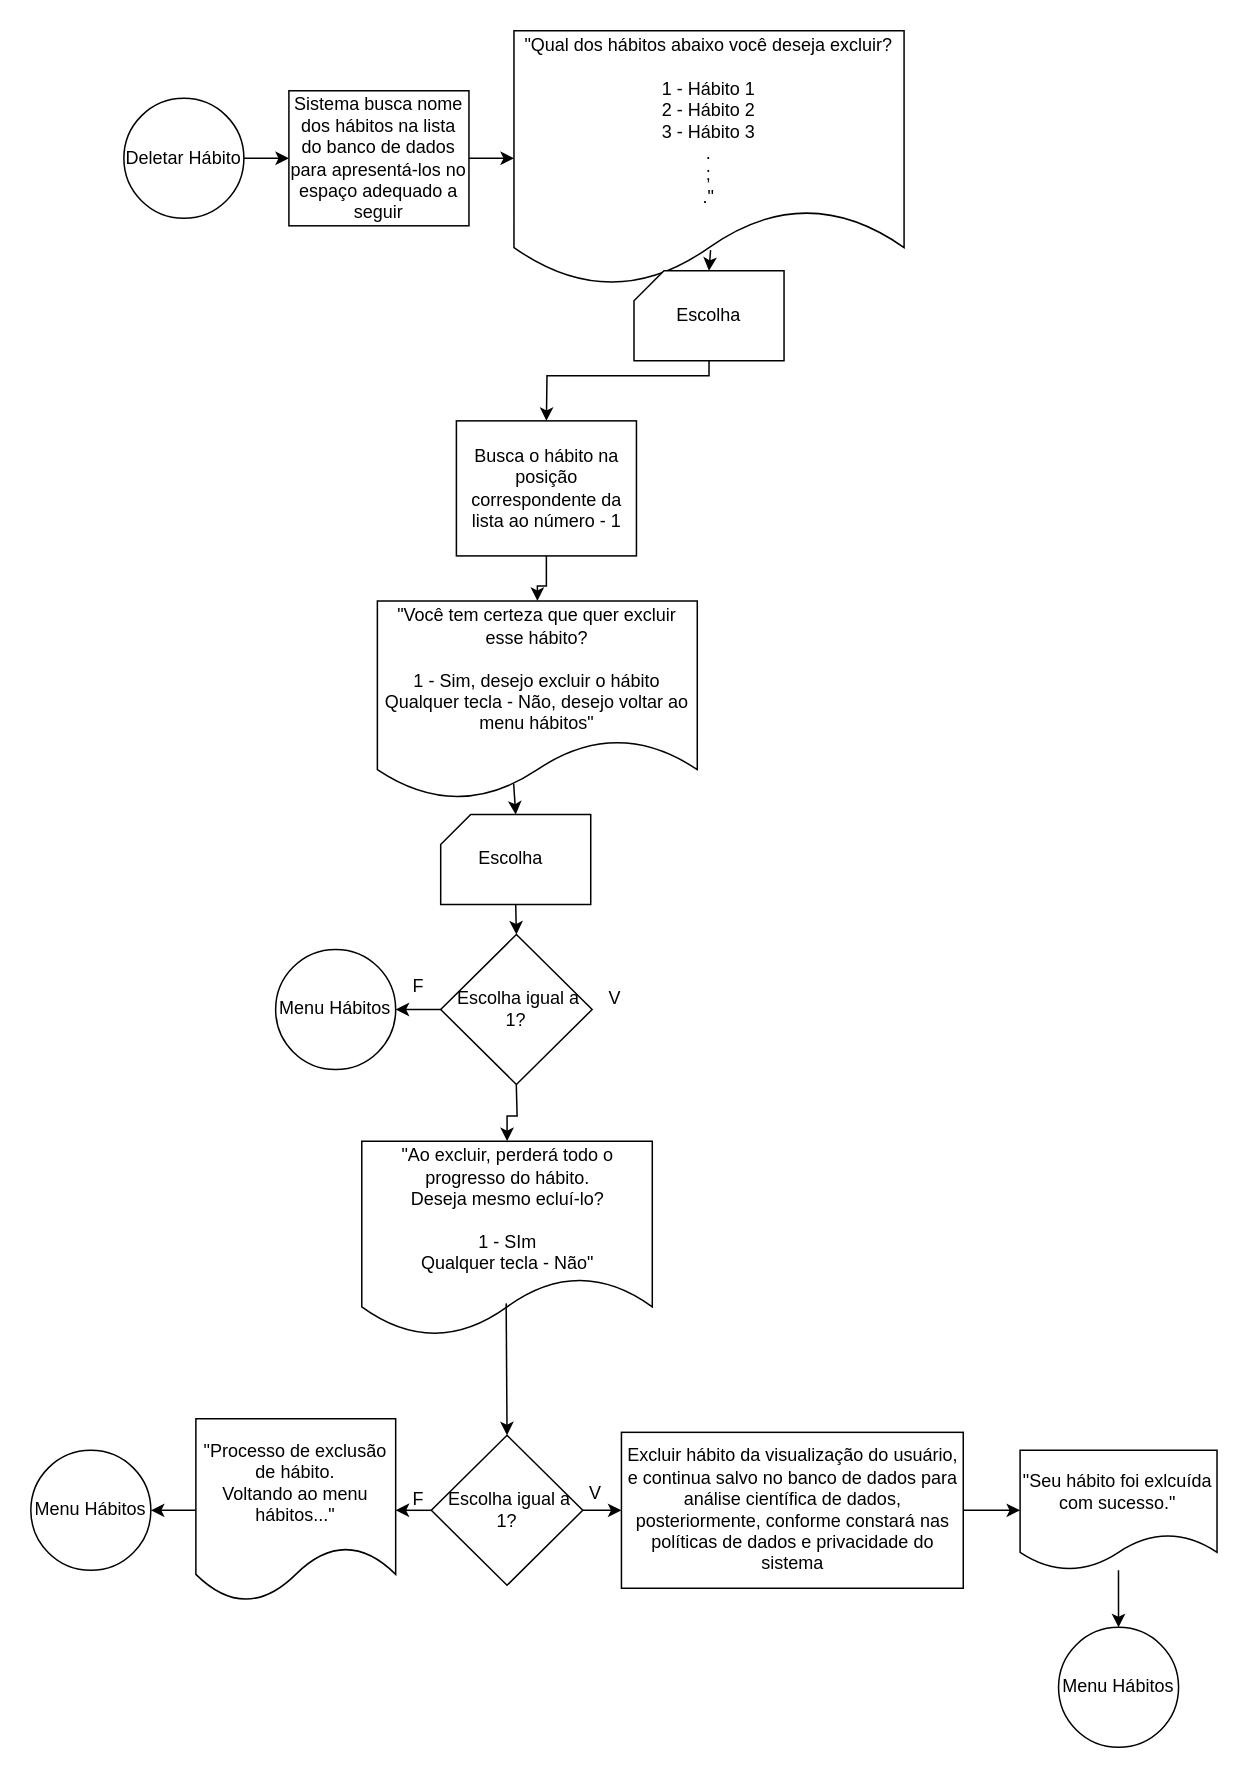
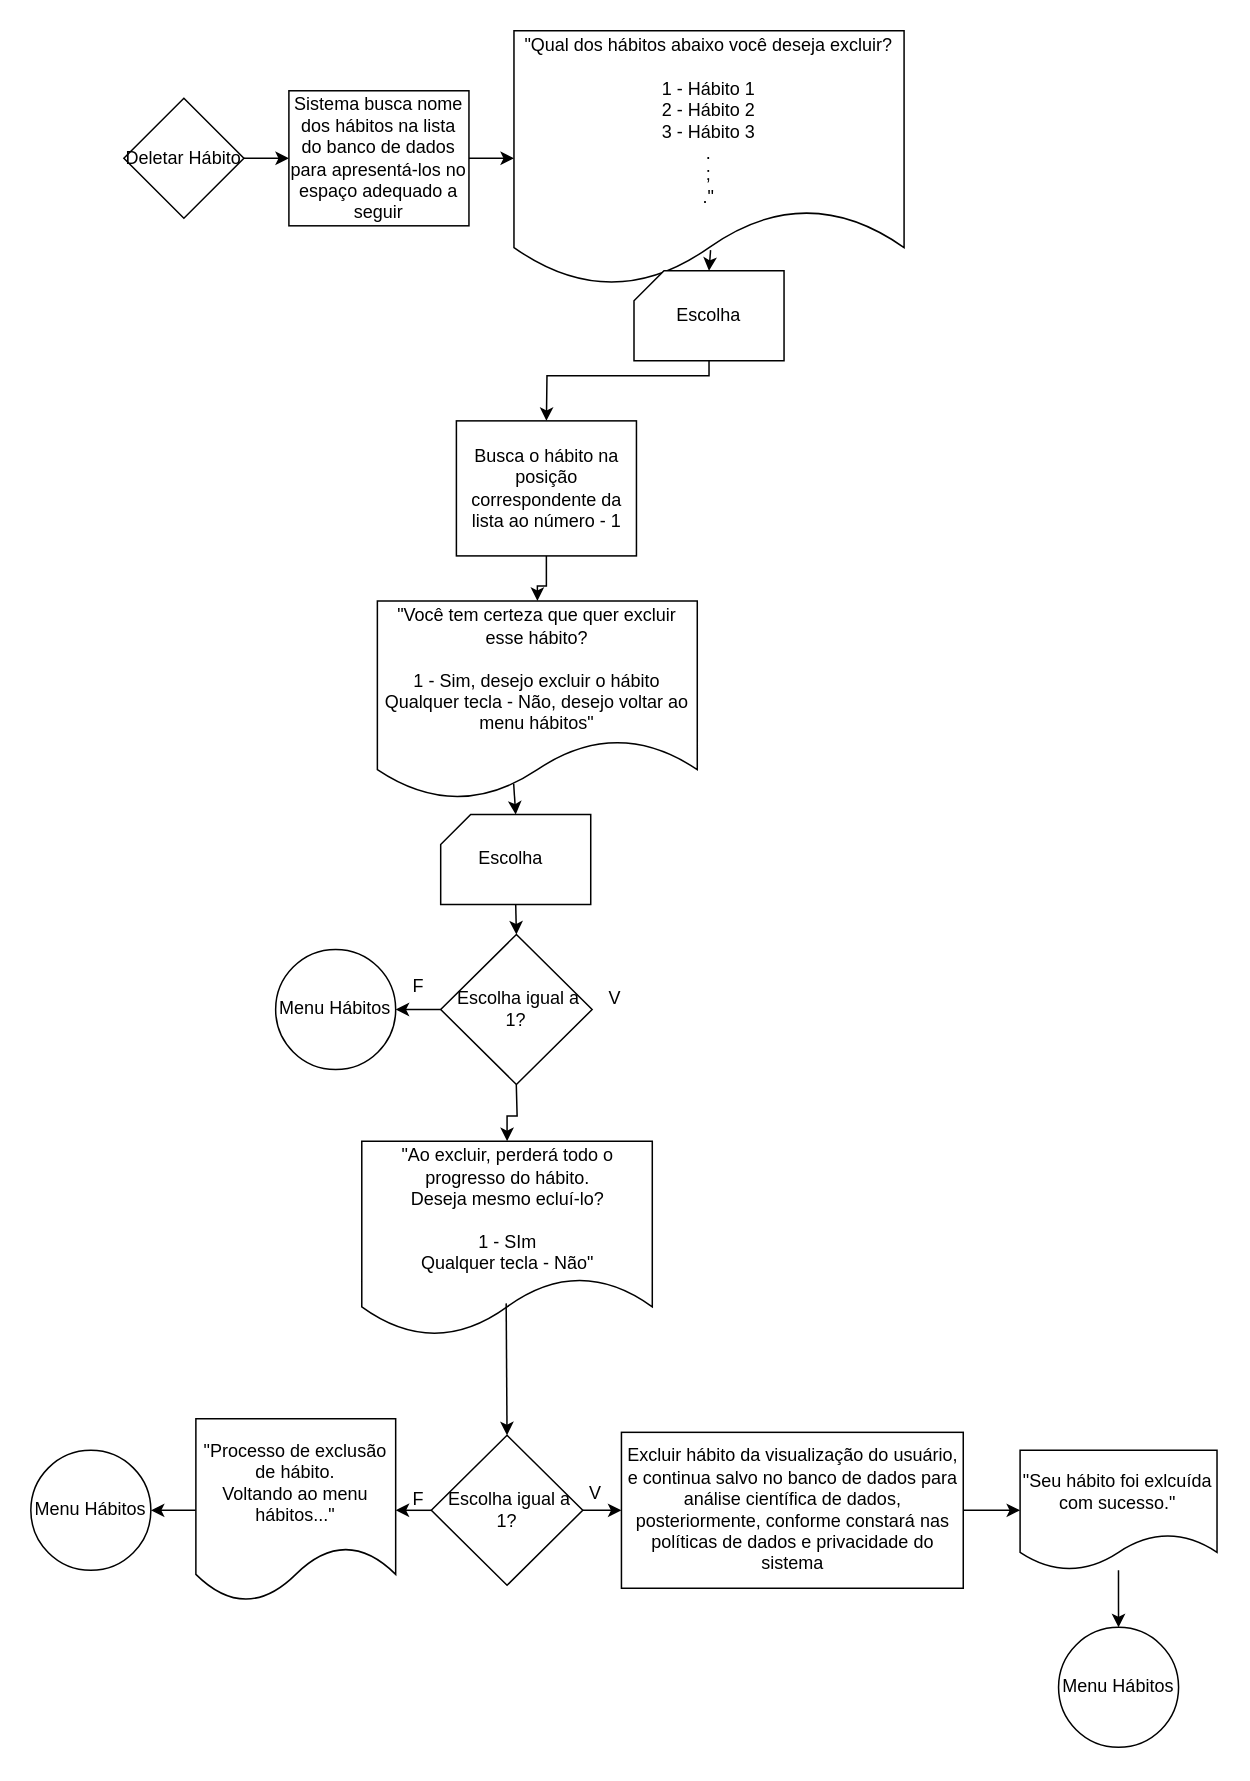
node "Deletar Hábito": shape ellipse -> diamond
